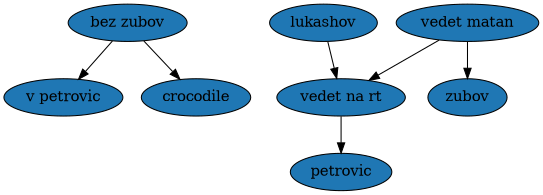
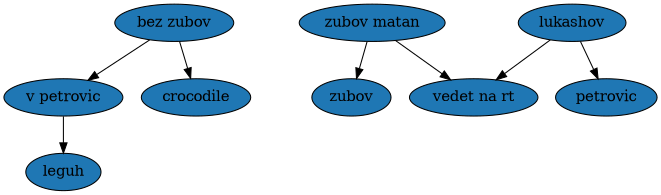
node "vedet matan": label "vedet matan" -> "zubov matan"
edge "vedet na rt" -> "petrovic": now "lukashov" -> "petrovic"
node "leguh": added
